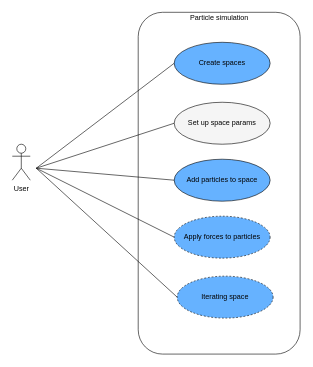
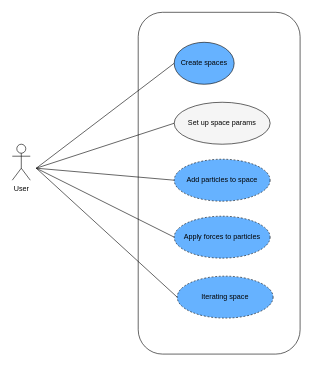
node "Particle simulation": removed
node "Create spaces": size 96x42 -> 60x42
node "Add particles to space": style solid -> dashed
